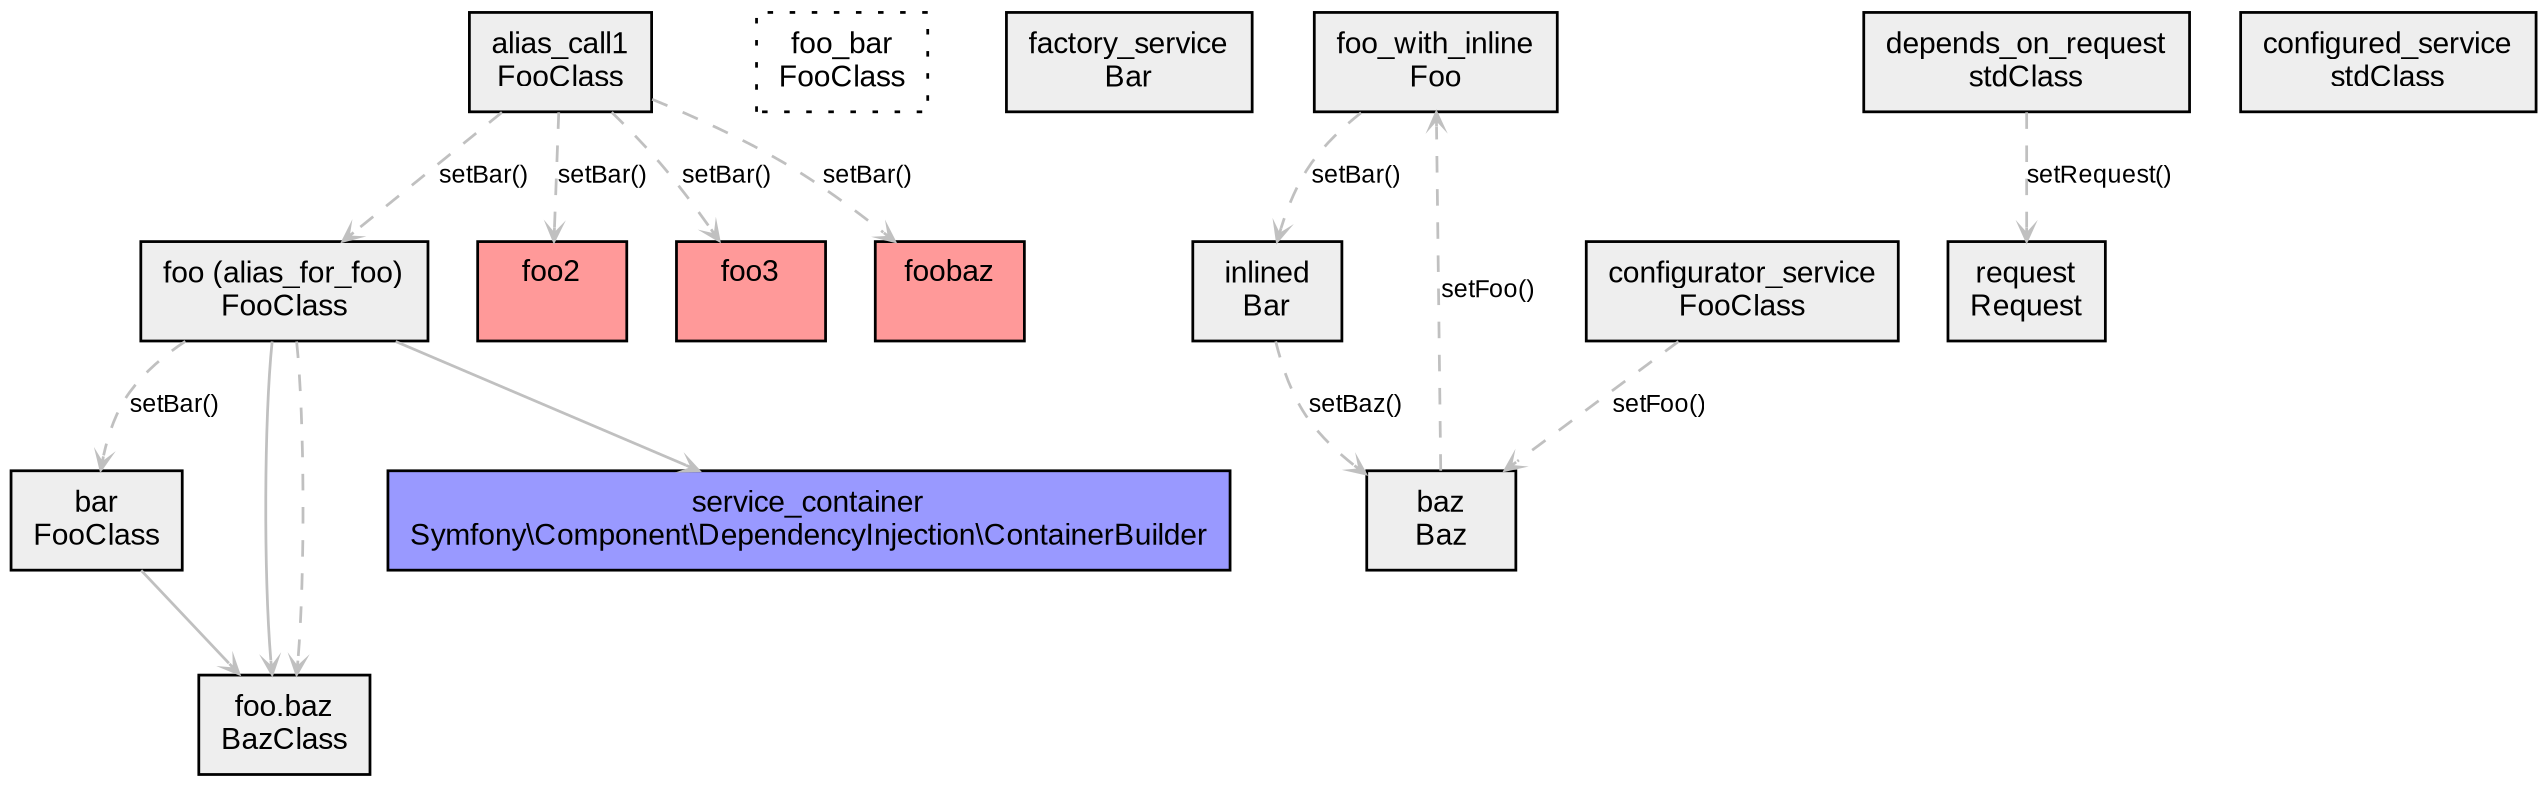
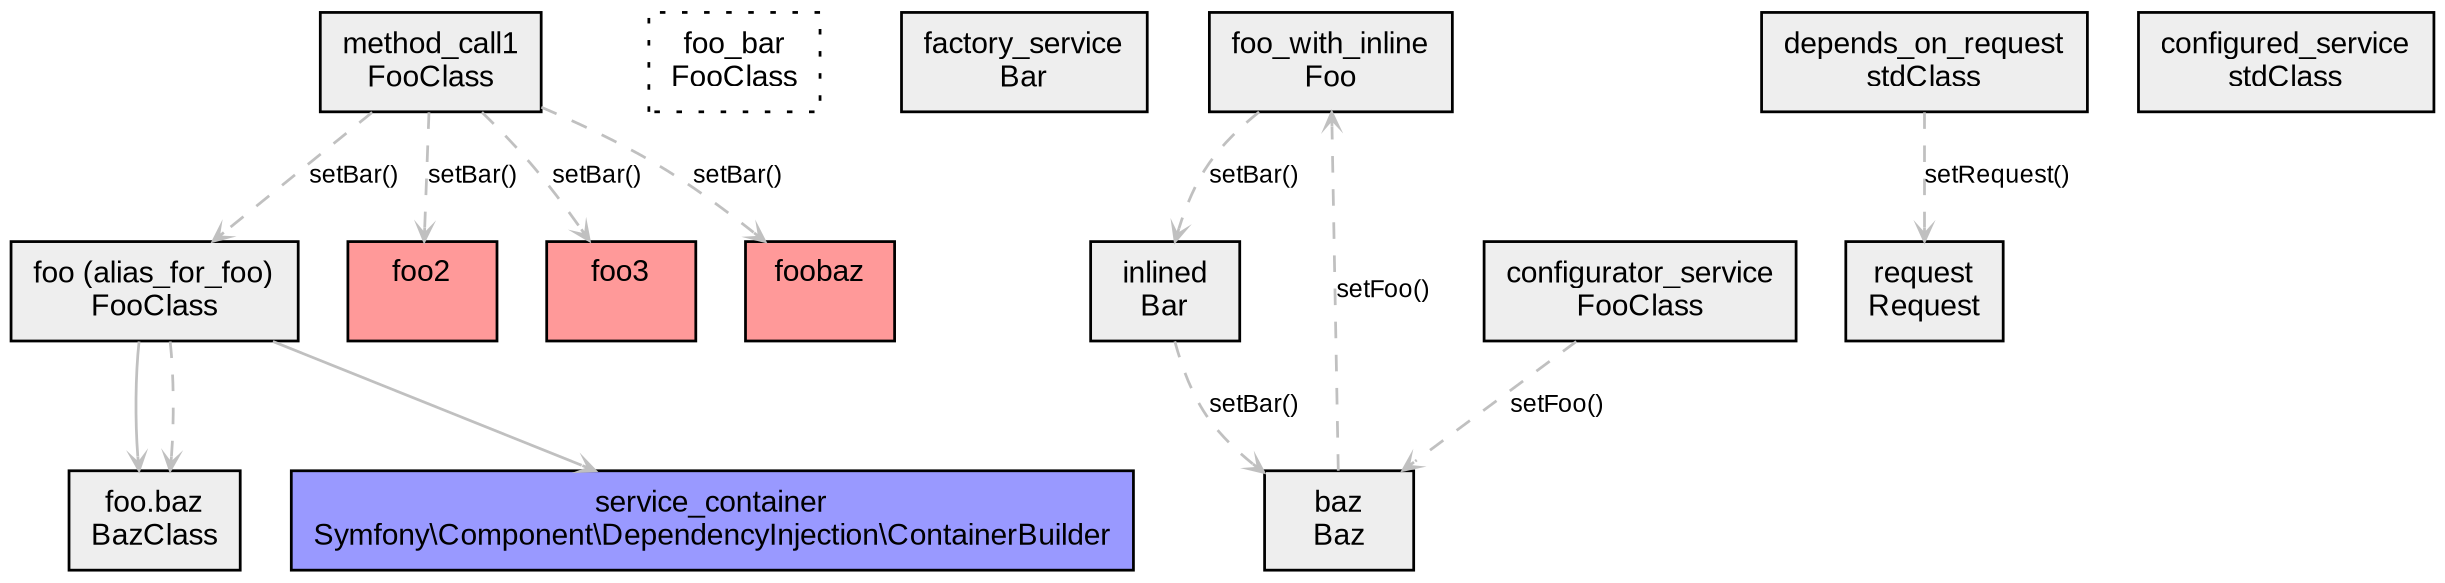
node "alias_call1 FooClass": label "alias_call1 FooClass" -> "method_call1 FooClass"
edge "inlined Bar" -> "baz Baz": label "setBaz()" -> "setBar()"
node "bar FooClass": removed
